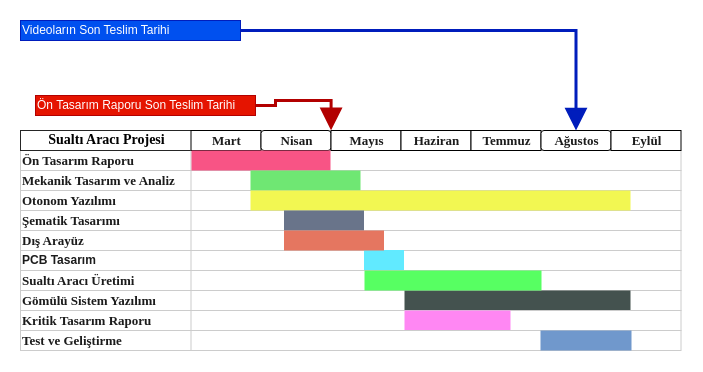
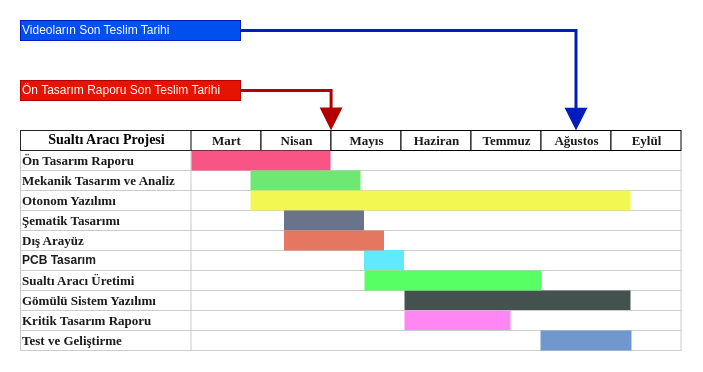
node "Ön Tasarım Raporu Son Teslim Tarihi": moved (146, 106) -> (131, 91)
node "Nisan": shape rounded rectangle -> rectangle
node "Ağustos": shape rounded rectangle -> rectangle
